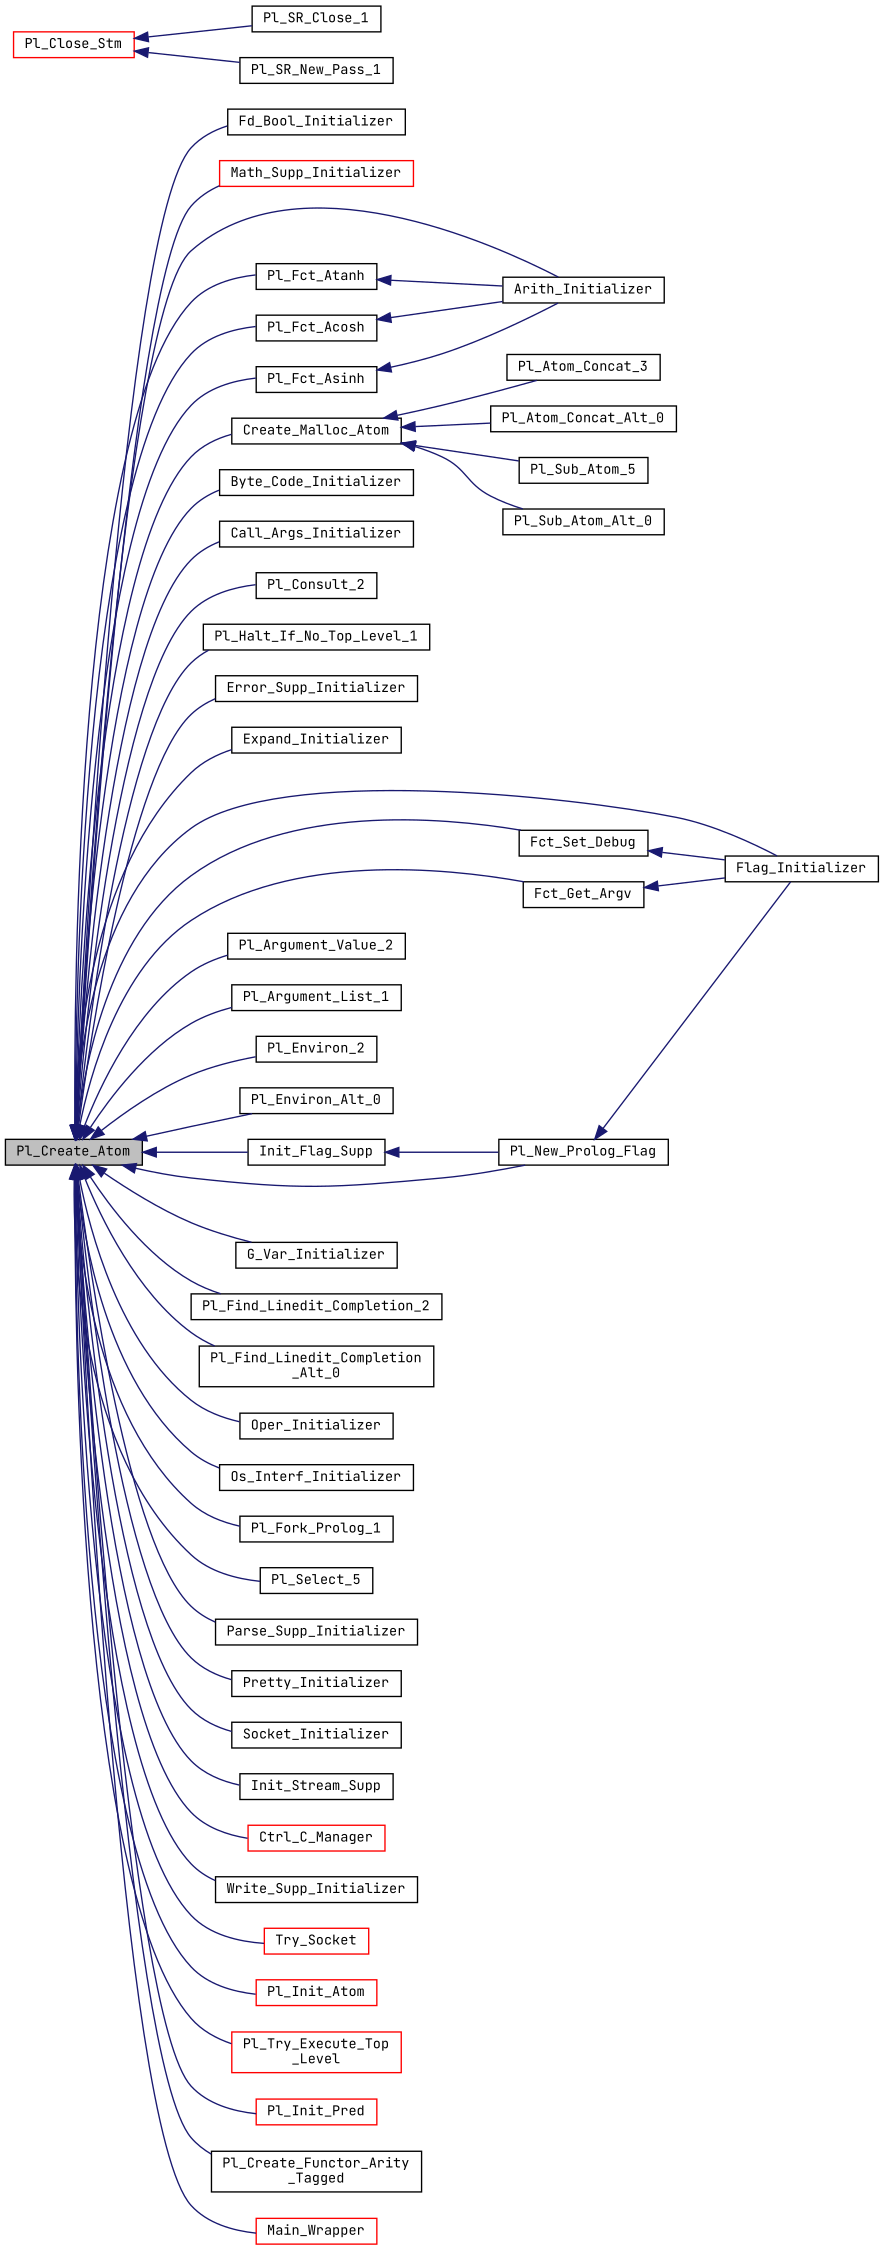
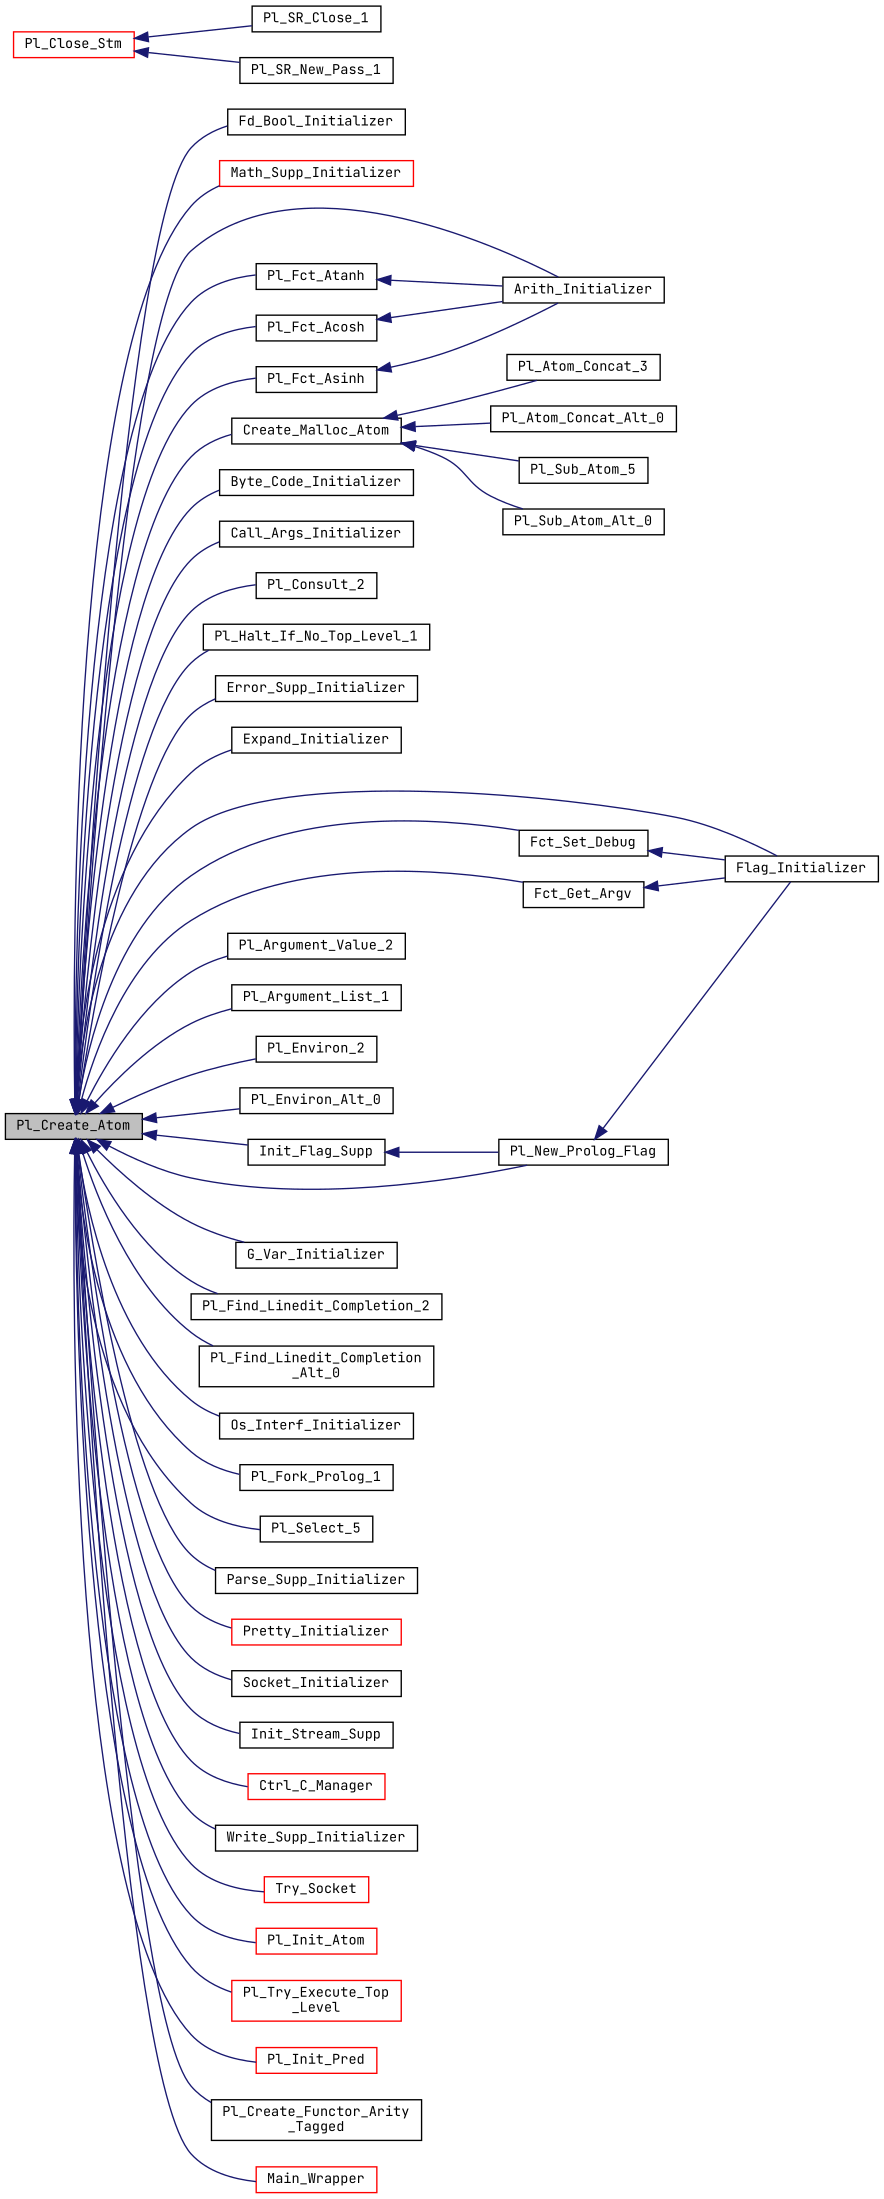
node "Oper_Initializer": removed
node "Pretty_Initializer": color black -> red
